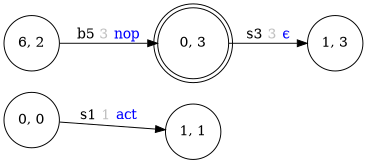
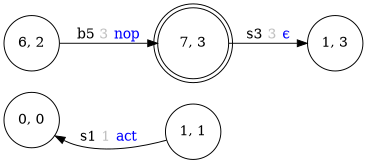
node "0, 3": label "0, 3" -> "7, 3"
edge "0, 0" -> "1, 1": reversed
